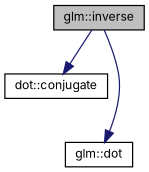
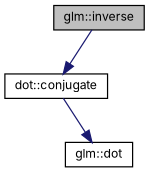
edge "glm::inverse" -> "glm::dot": now "dot::conjugate" -> "glm::dot"
